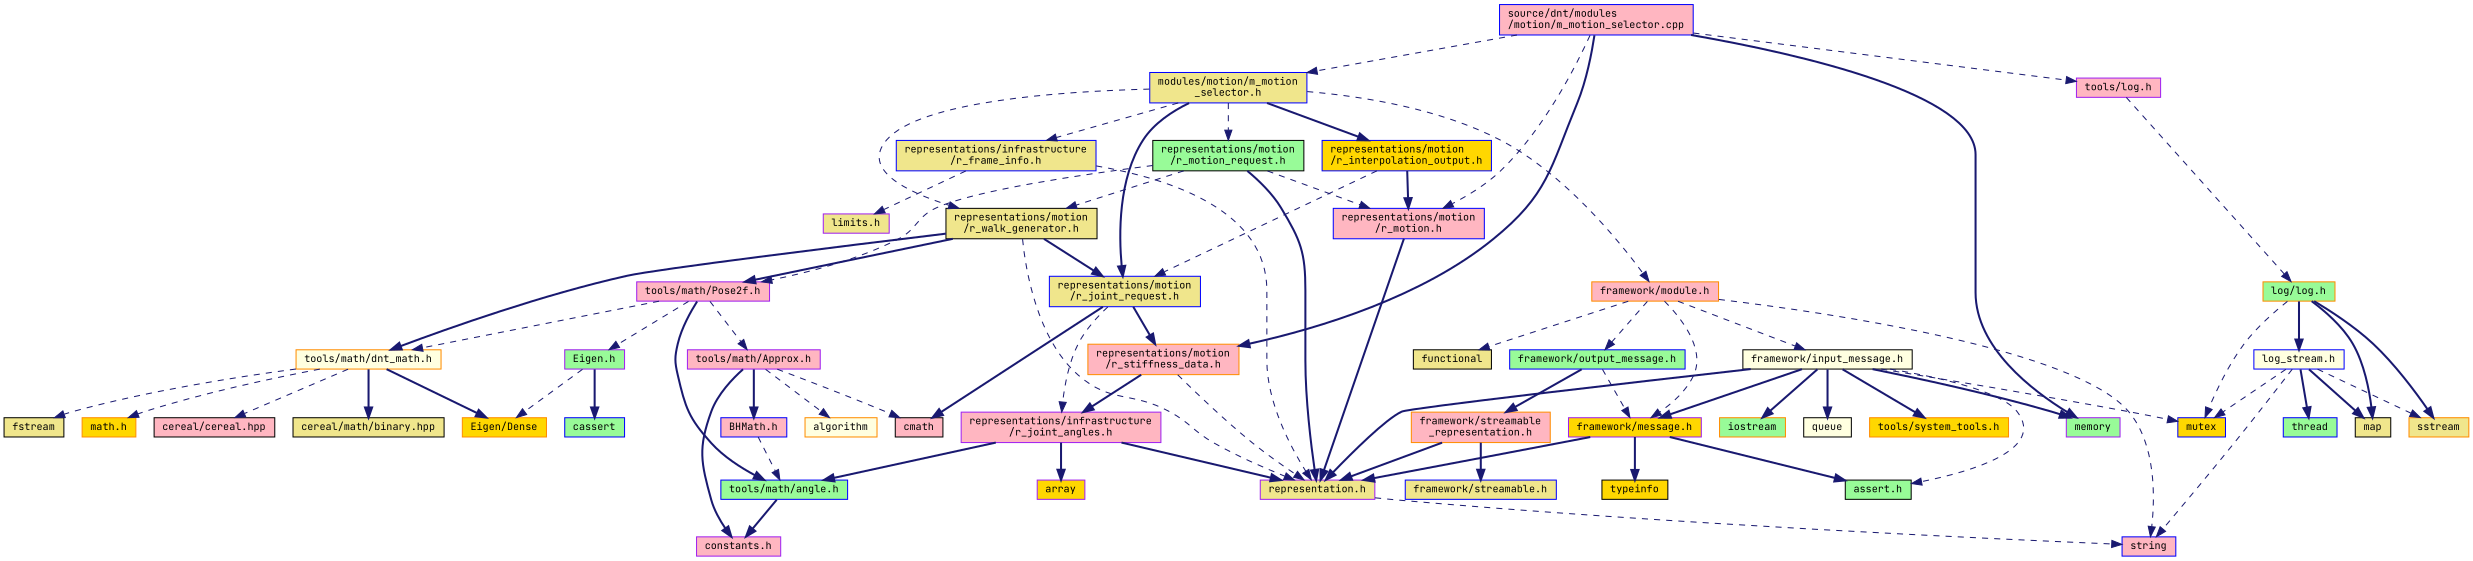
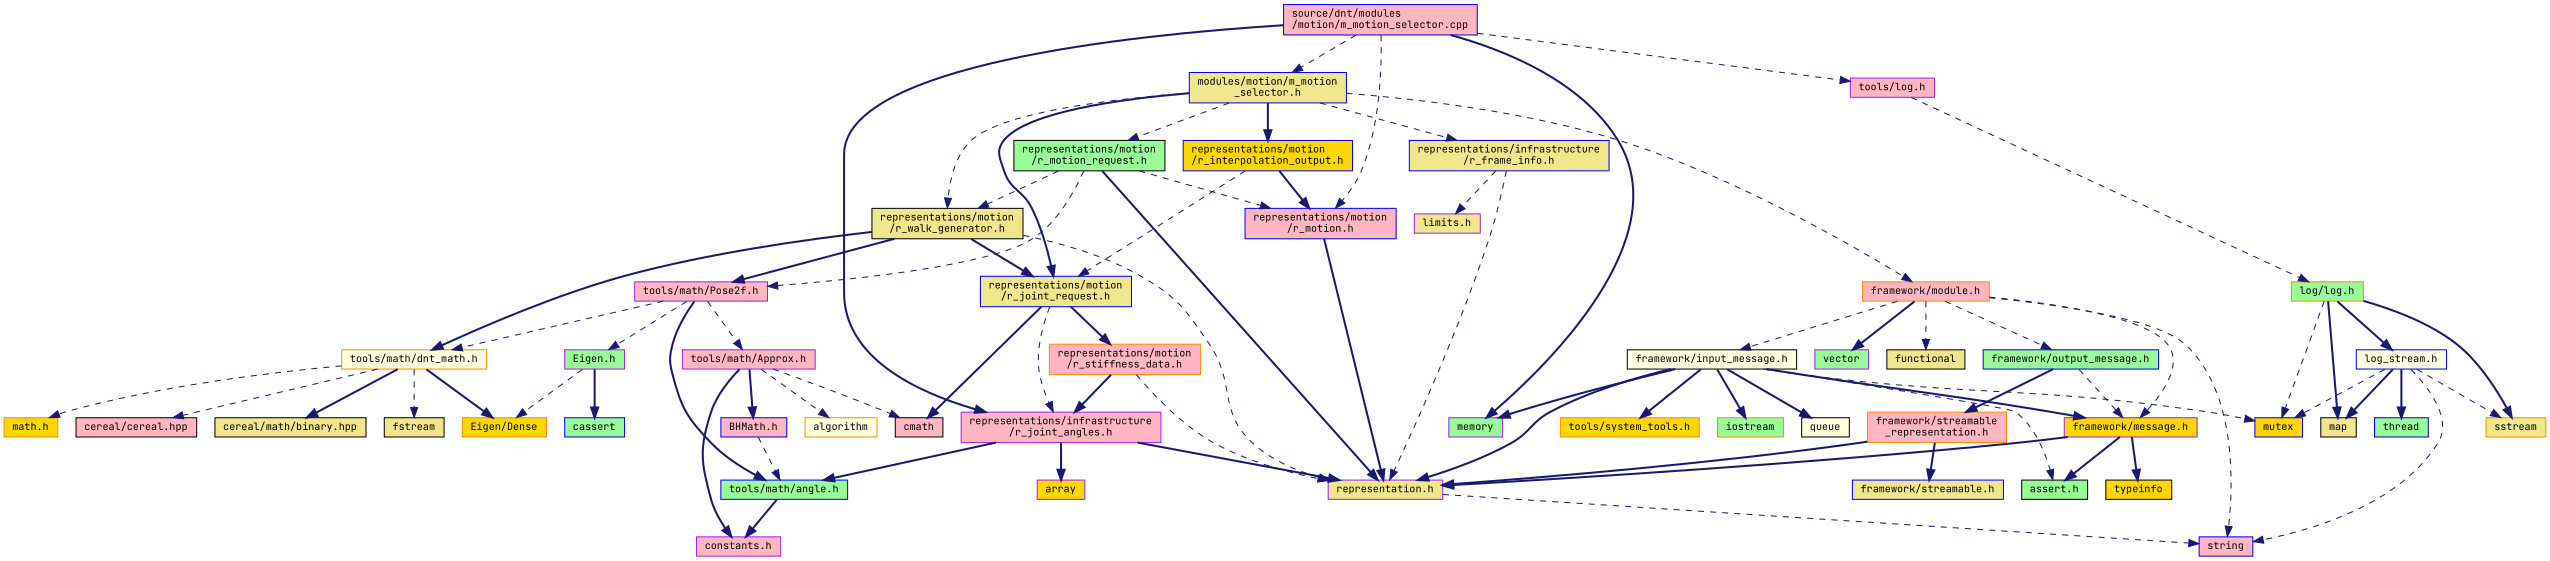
edge "source/dnt/modules /motion/m_motion_selector.cpp" -> "representations/motion /r_stiffness_data.h": now "source/dnt/modules /motion/m_motion_selector.cpp" -> "representations/infrastructure /r_joint_angles.h"
node "vector": added
